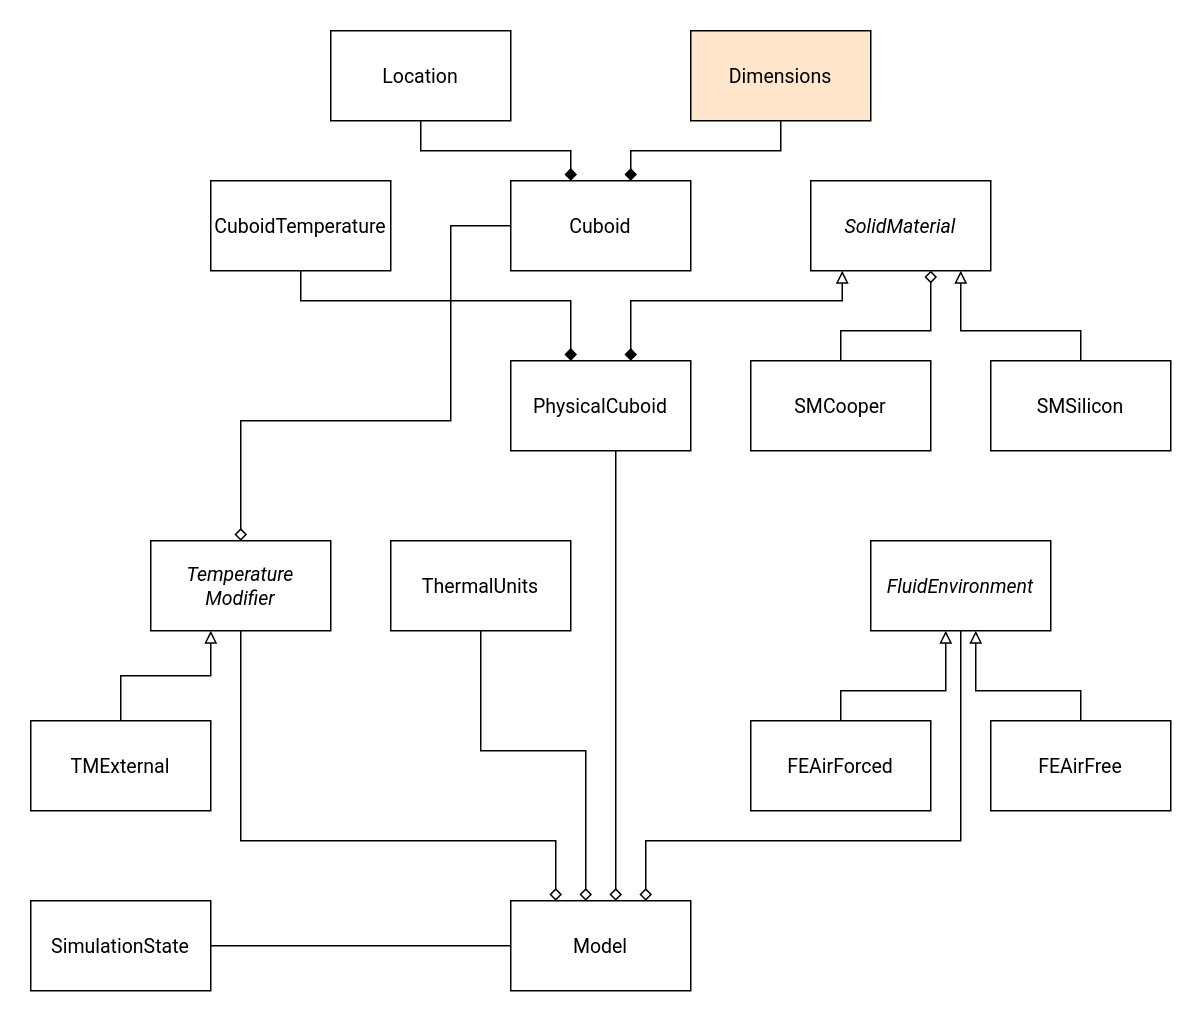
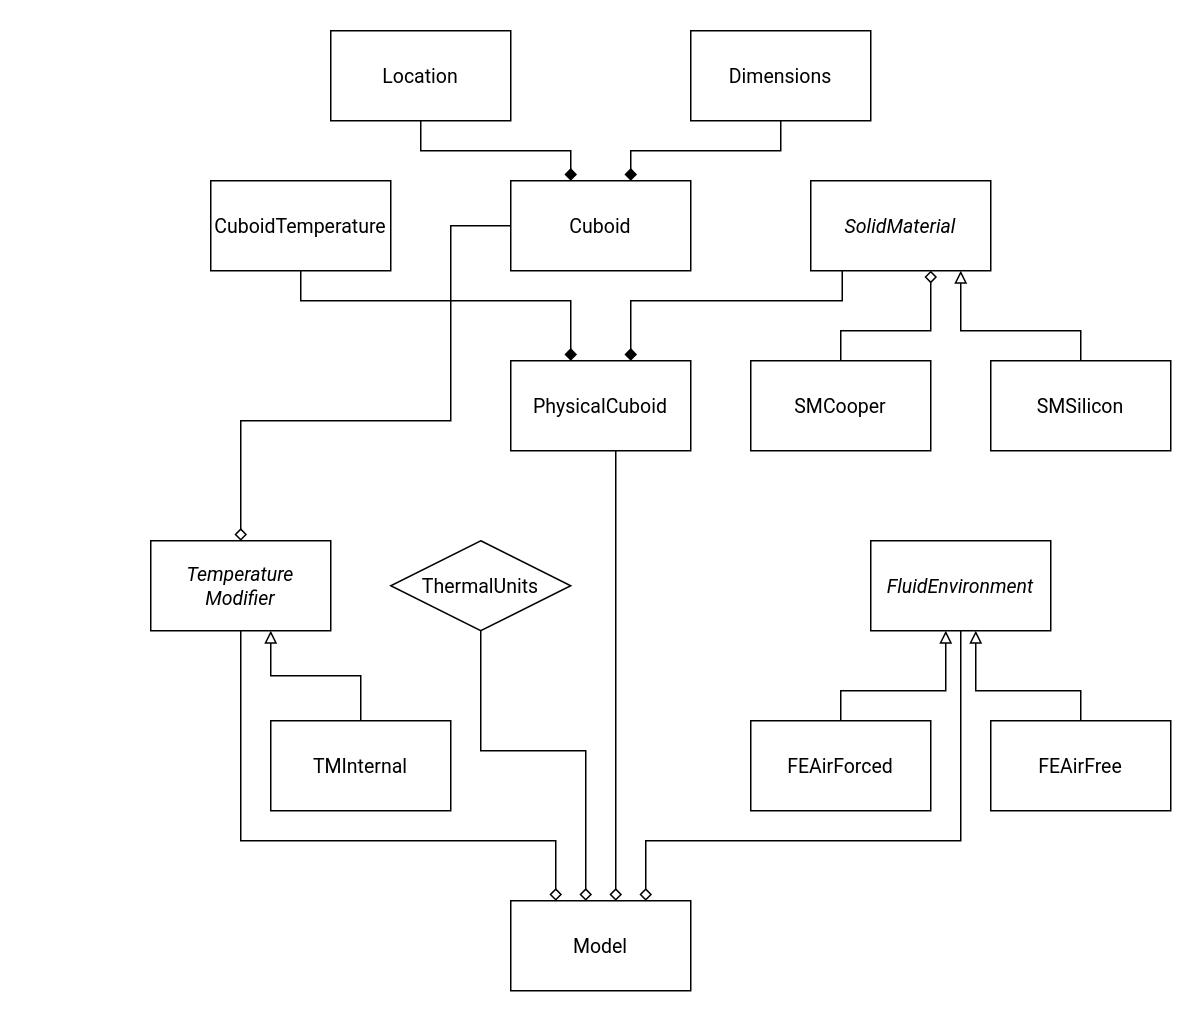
node "Dimensions": fillcolor #ffe6cc -> #ffffff
edge "SolidMaterial" -- "PhysicalCuboid": arrowhead block -> none
node "ThermalUnits": shape rectangle -> diamond
edge "TMExternal" -> "Temperature Modifier": removed
edge "TMInternal" -> "Temperature Modifier": added
node "TMExternal": removed
node "TMInternal": added
node "SimulationState": removed
edge "SimulationState" -- "Model": removed
